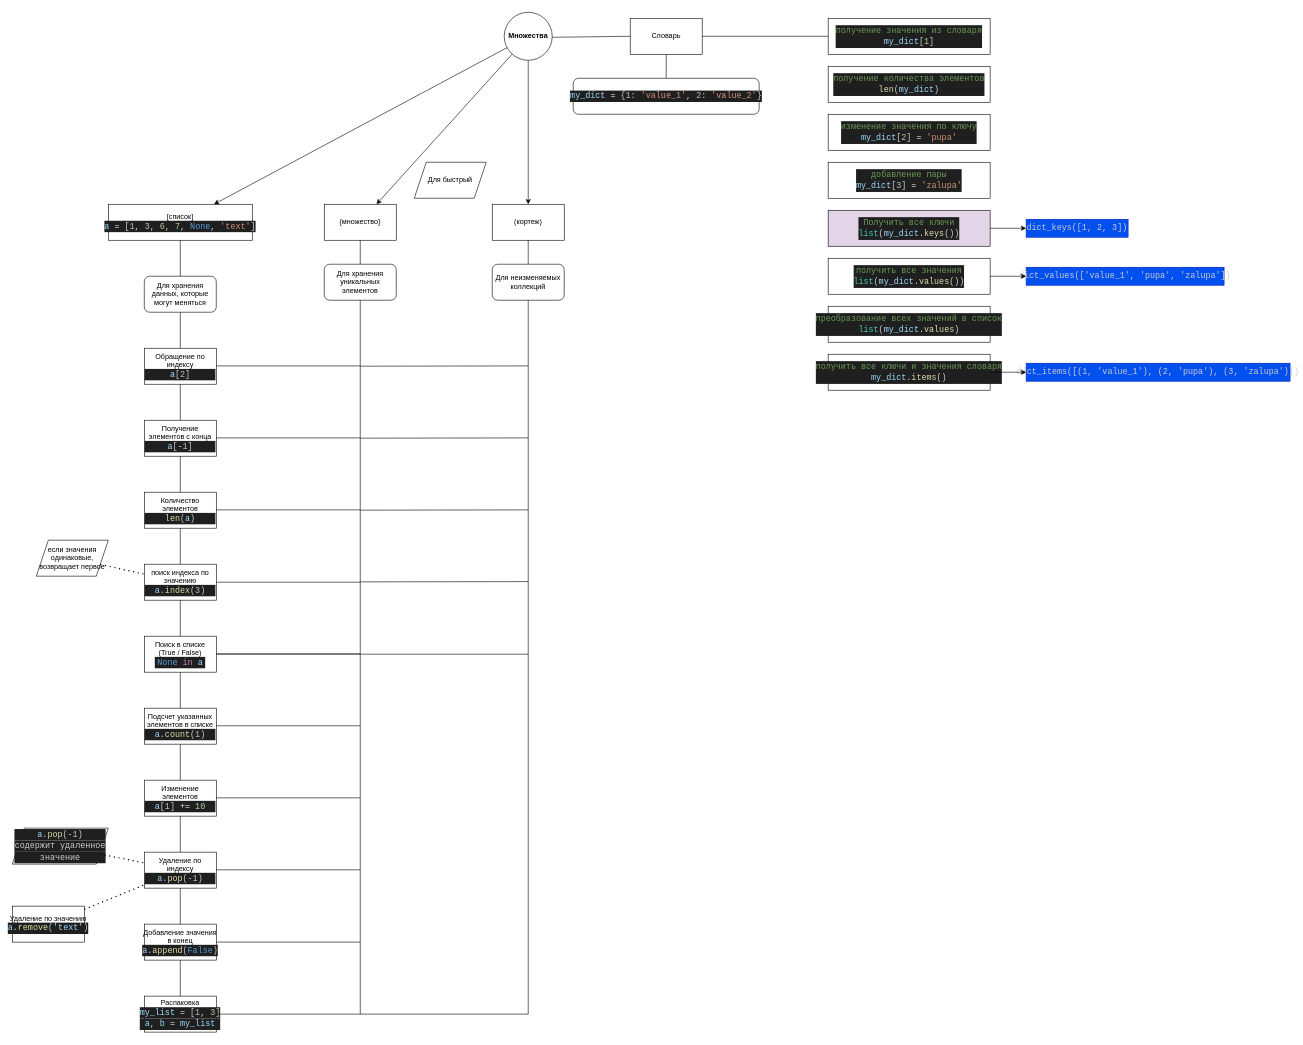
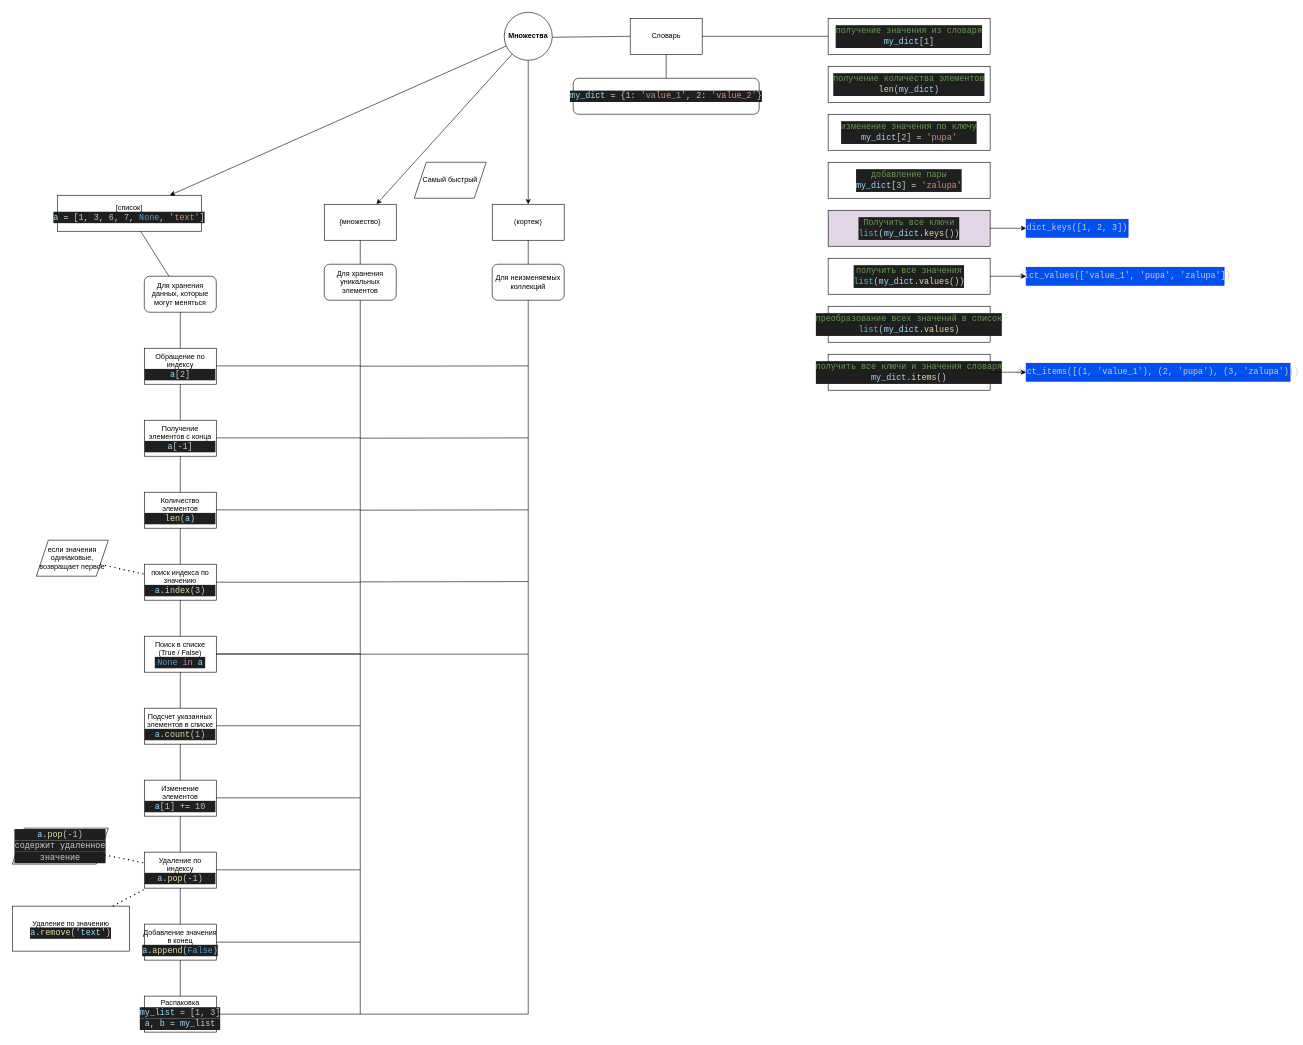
node "Для быстрый": label "Для быстрый" -> "Самый быстрый"
node "[список] a = [1, 3, 6, 7, None, 'text']": moved (180, 222) -> (129, 213)
node "Удаление по значению a.remove('text')": size 72x36 -> 117x45
